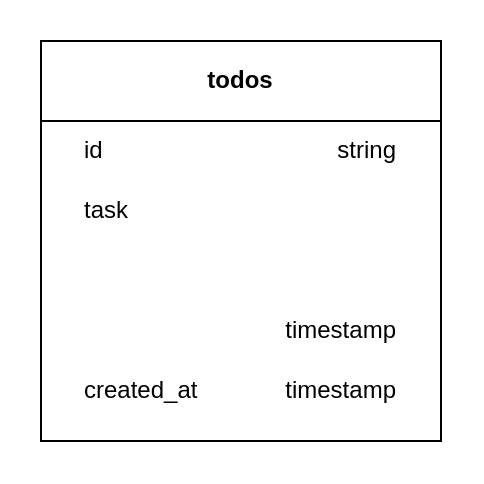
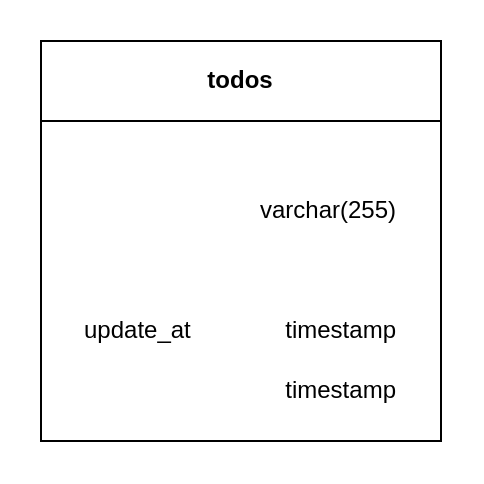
node "id": removed
node "string": removed
node "task": removed
node "varchar(255)": added
node "update_at": added
node "created_at": removed
